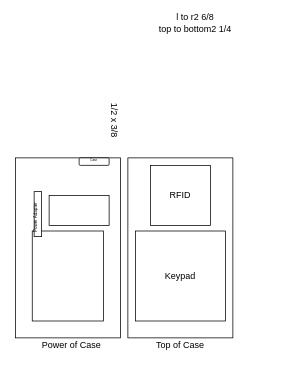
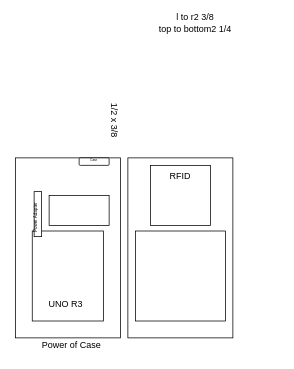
node "l to r2 6/8 top to bottom2 1/4": label "l to r2 6/8 top to bottom2 1/4" -> "l to r2 3/8 top to bottom2 1/4"
node "RFID": moved (180, 195) -> (180, 177)
node "Keypad": removed
node "UNO R3": added
node "Top of Case": removed
